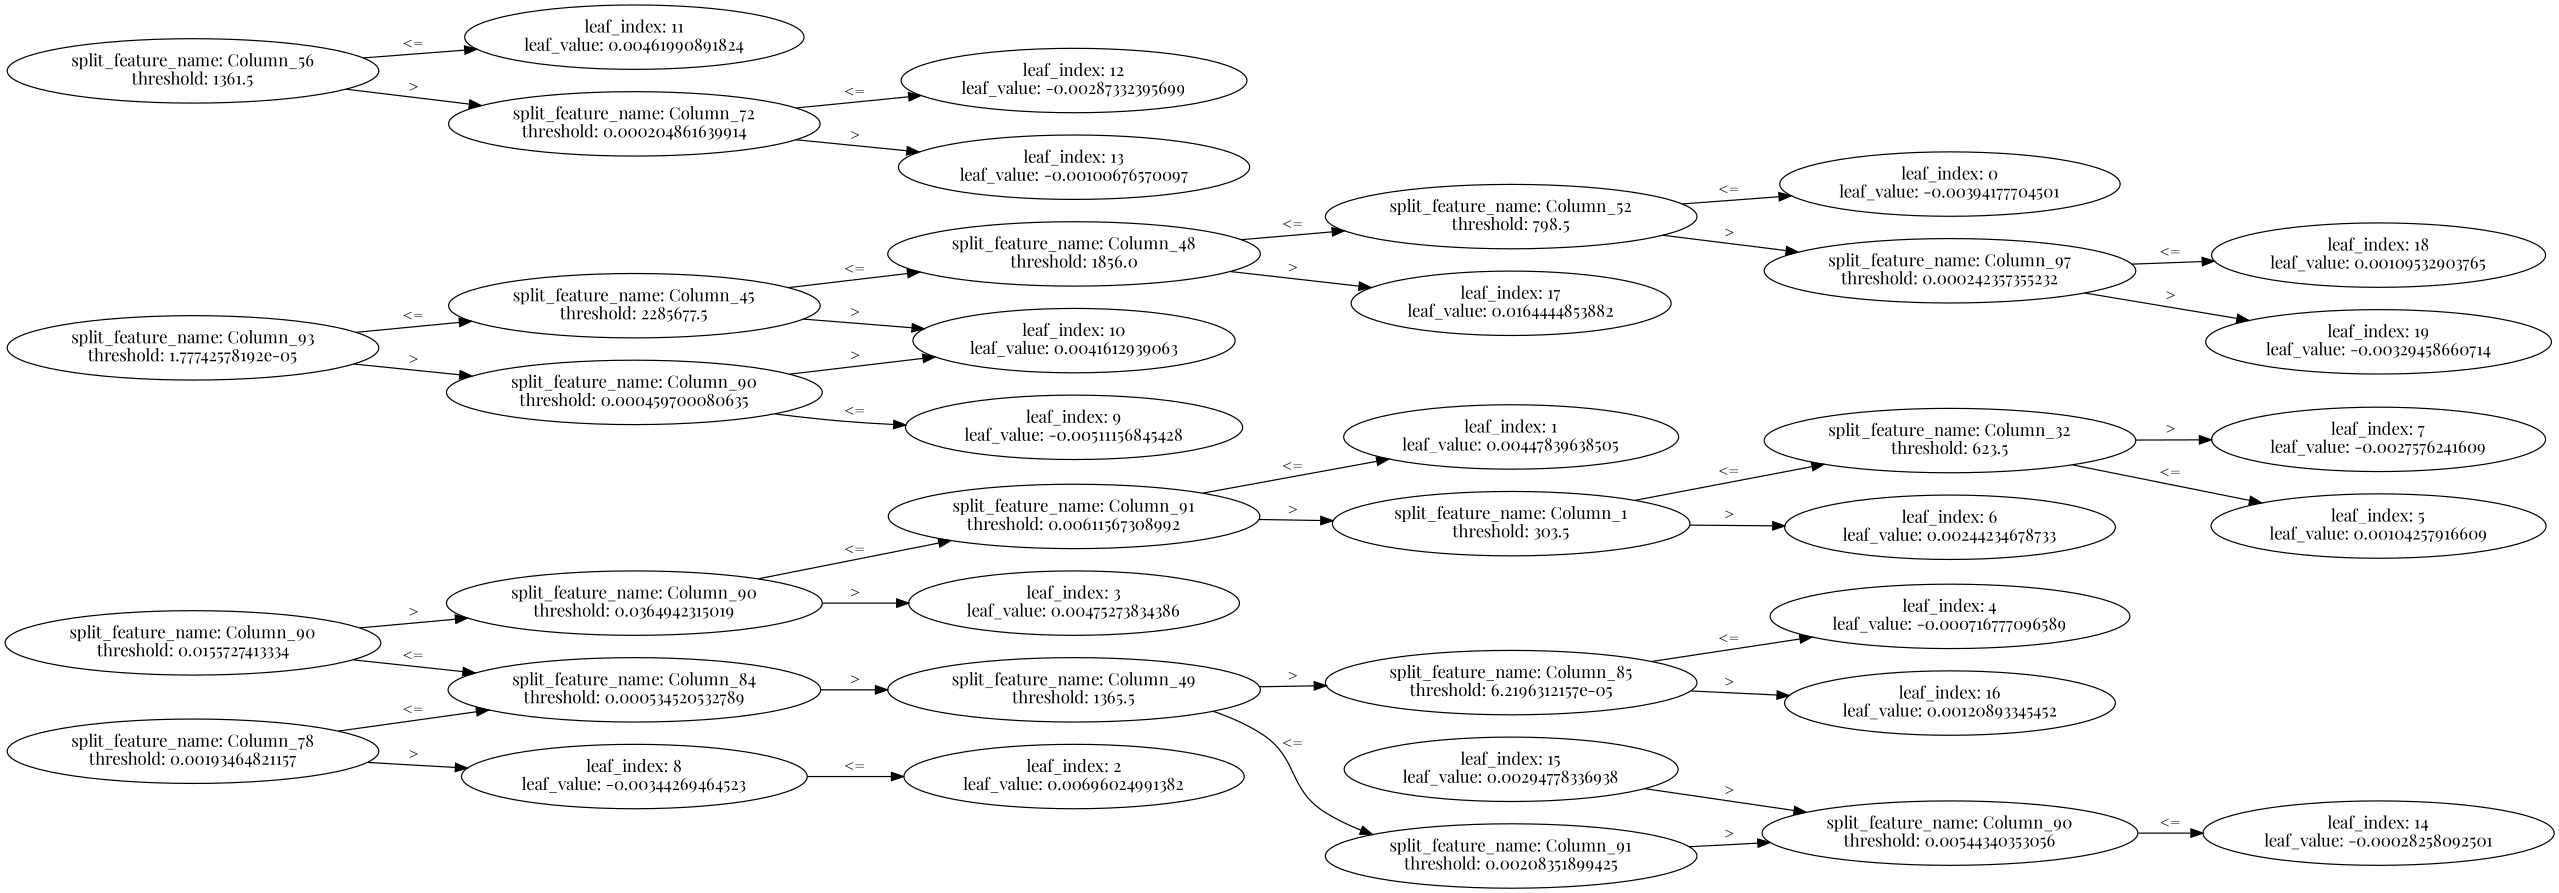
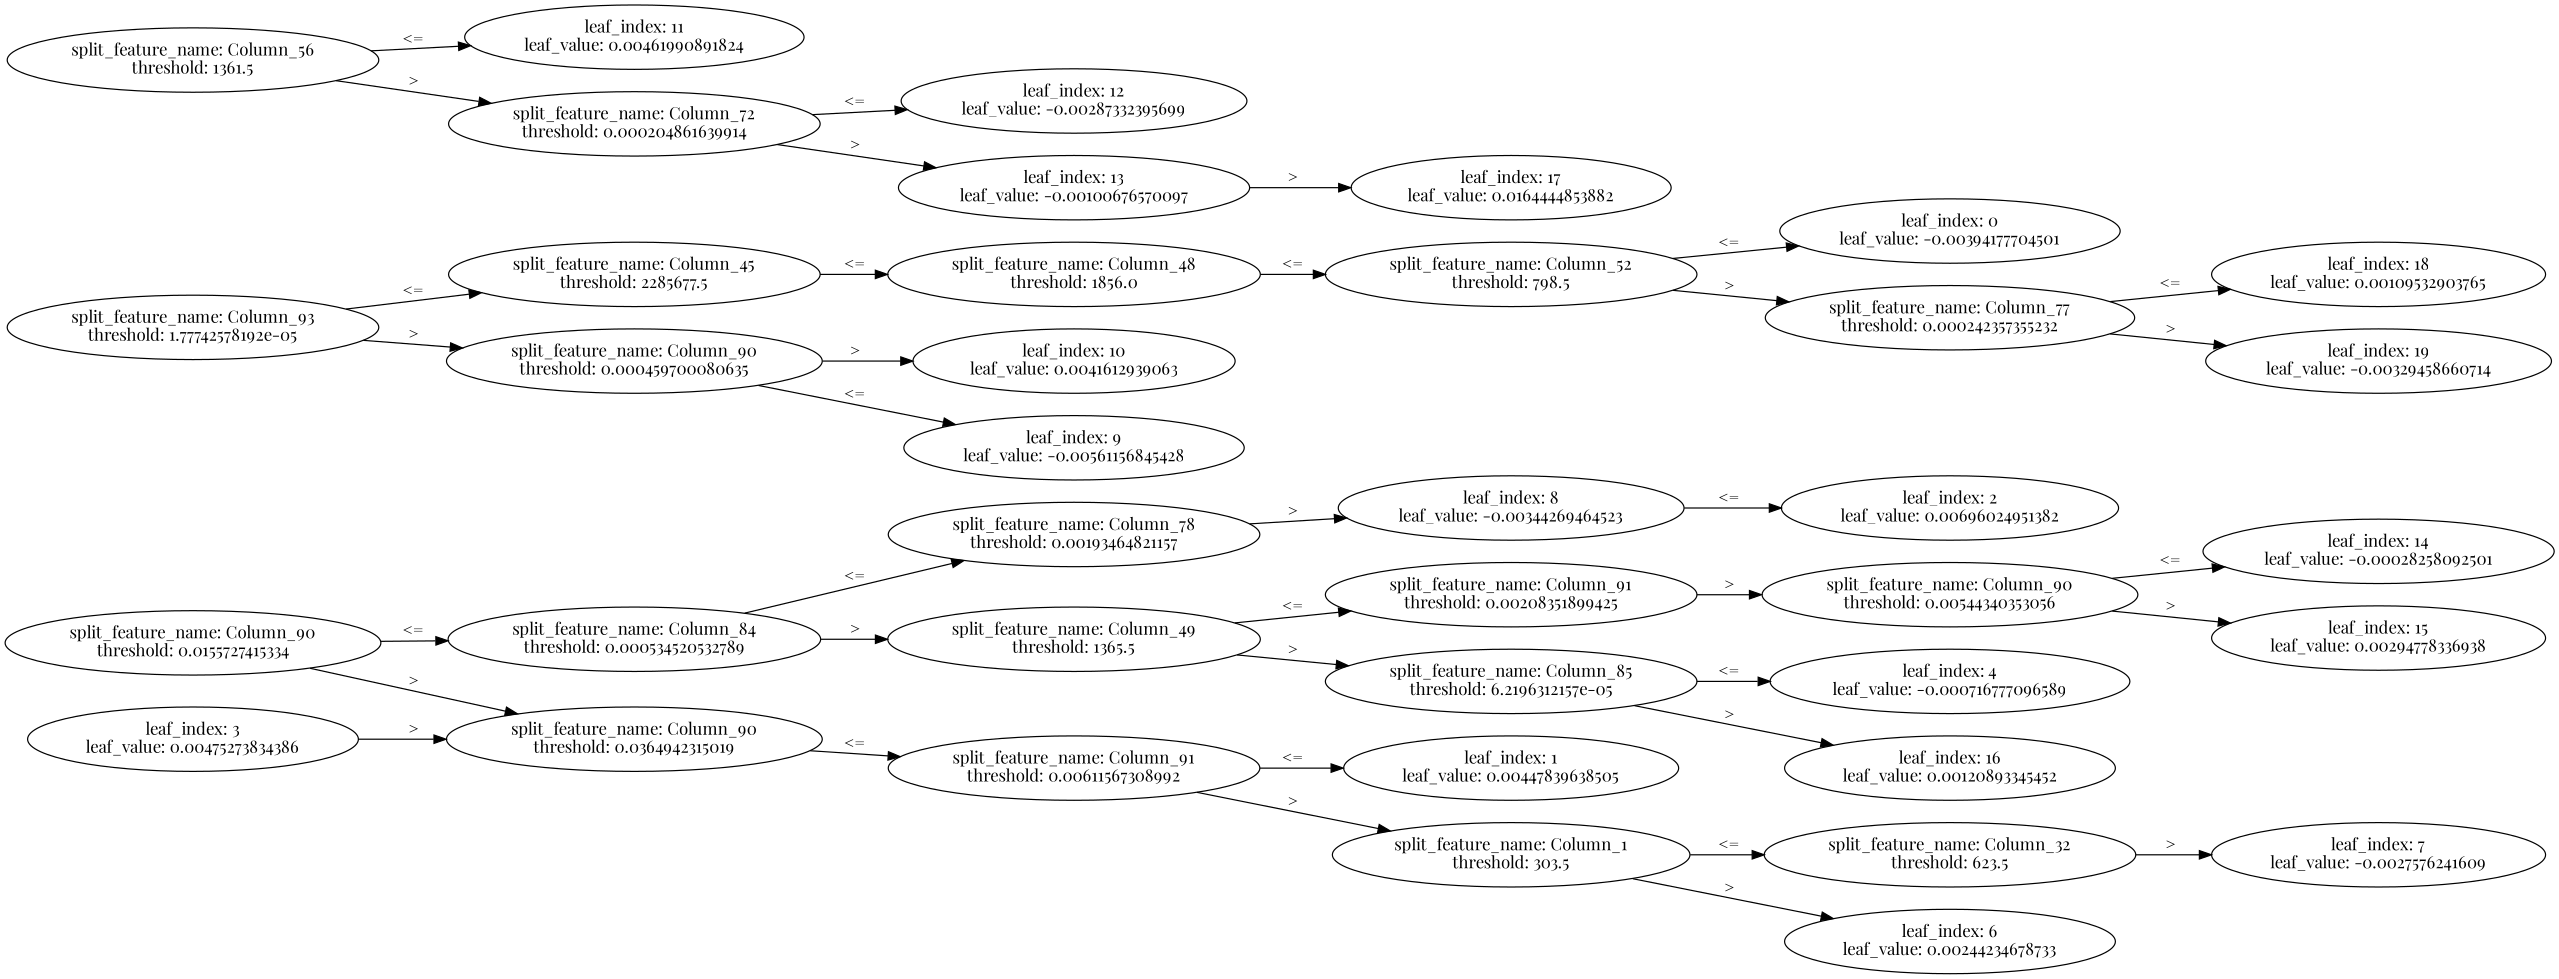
node "split_feature_name: Column_97 threshold: 0.000242357355232": label "split_feature_name: Column_97 threshold: 0.000242357355232" -> "split_feature_name: Column_77 threshold: 0.000242357355232"
edge "split_feature_name: Column_48 threshold: 1856.0" -> "leaf_index: 17 leaf_value: 0.0164444853882": now "leaf_index: 13 leaf_value: -0.00100676570097" -> "leaf_index: 17 leaf_value: 0.0164444853882"
edge "split_feature_name: Column_45 threshold: 2285677.5" -> "leaf_index: 10 leaf_value: 0.0041612939063": removed, label ">"
node "leaf_index: 9 leaf_value: -0.00511156845428": label "leaf_index: 9 leaf_value: -0.00511156845428" -> "leaf_index: 9 leaf_value: -0.00561156845428"
node "leaf_index: 5 leaf_value: 0.00104257916609": removed
edge "split_feature_name: Column_90 threshold: 0.0364942315019" -> "leaf_index: 3 leaf_value: 0.00475273834386": reversed
node "split_feature_name: Column_90 threshold: 0.0155727413334": label "split_feature_name: Column_90 threshold: 0.0155727413334" -> "split_feature_name: Column_90 threshold: 0.0155727415334"
edge "split_feature_name: Column_78 threshold: 0.00193464821157" -> "split_feature_name: Column_84 threshold: 0.000534520532789": reversed
node "leaf_index: 2 leaf_value: 0.00696024991382": label "leaf_index: 2 leaf_value: 0.00696024991382" -> "leaf_index: 2 leaf_value: 0.00696024951382"
edge "leaf_index: 15 leaf_value: 0.00294778336938" -> "split_feature_name: Column_90 threshold: 0.00544340353056": reversed
